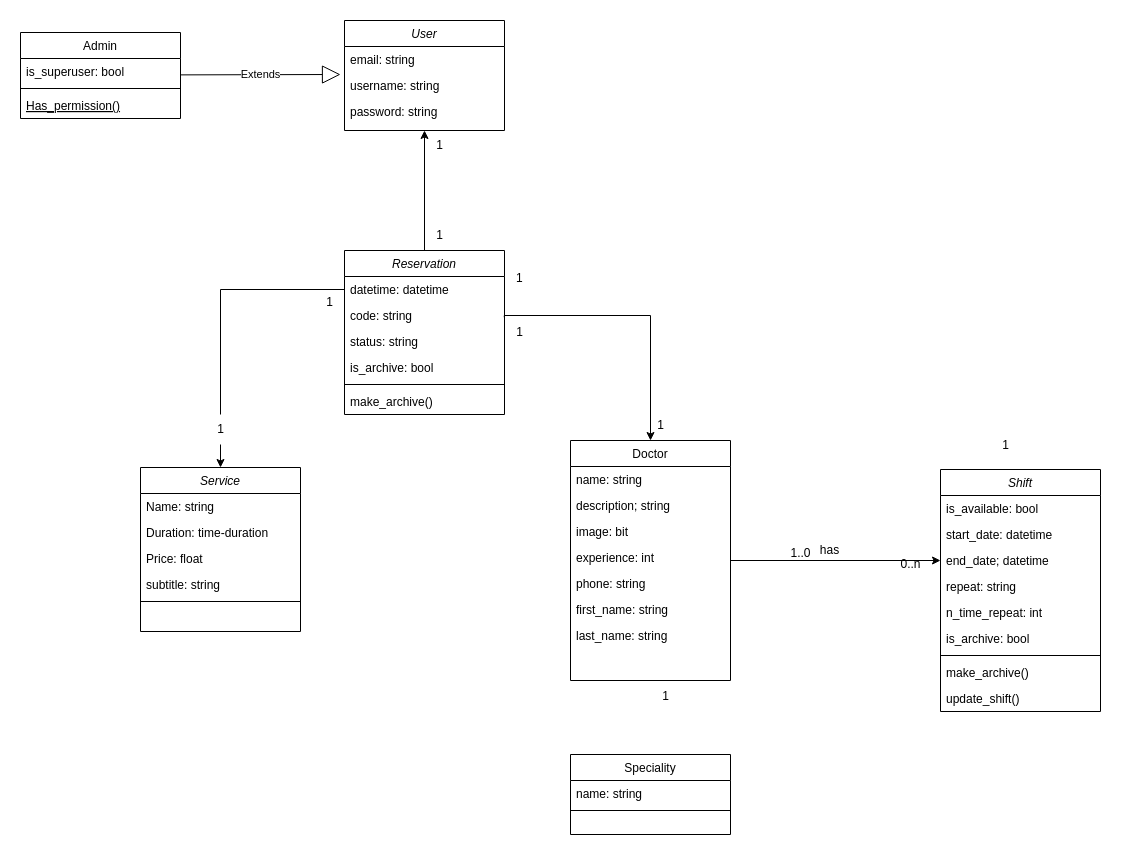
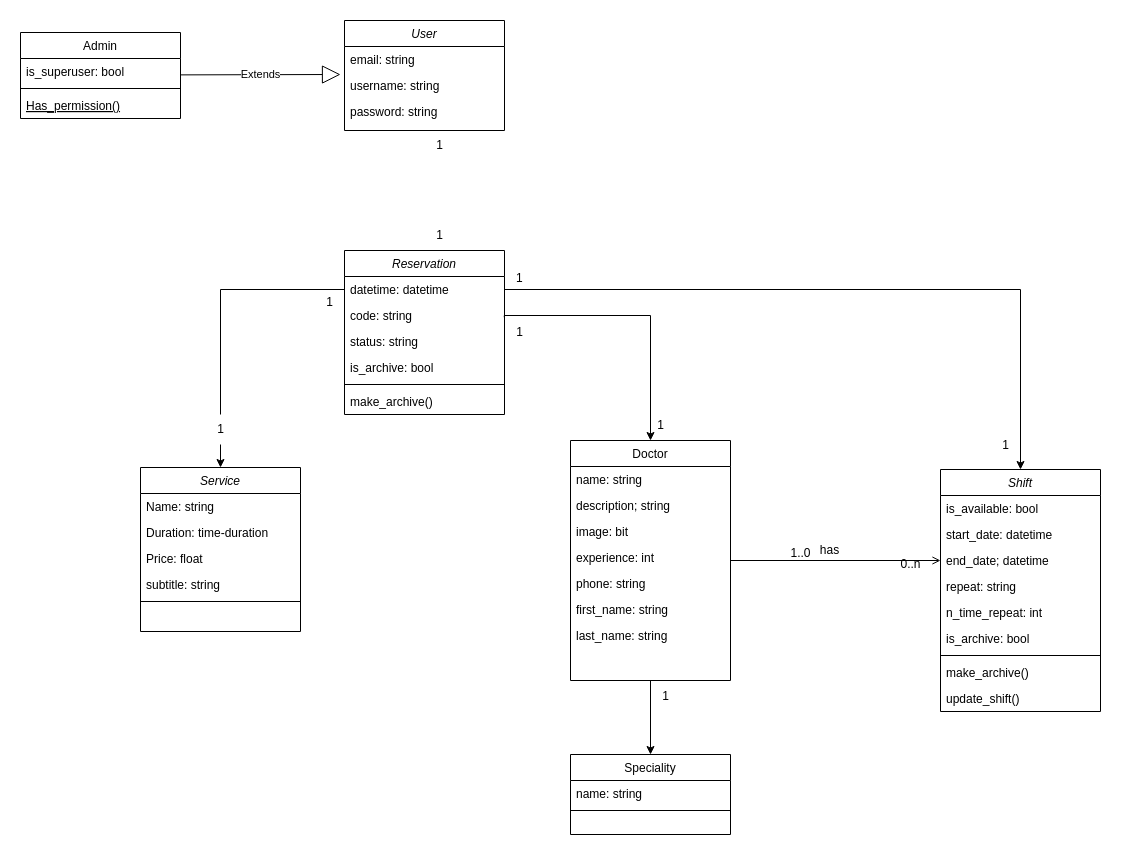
edge "Reservation" -> "User": removed
edge "datetime: datetime" -> "Shift": added
edge "Doctor" -> "end_date; datetime": arrowhead classic -> open
edge "Doctor" -> "Speciality": added
